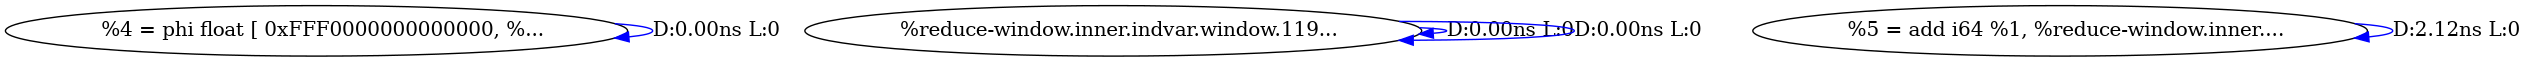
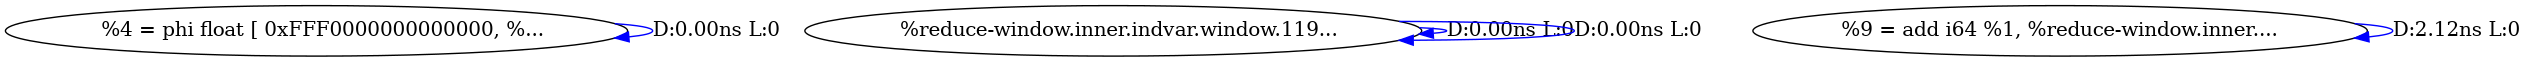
node "%5 = add i64 %1, %reduce-window.inner....": label "%5 = add i64 %1, %reduce-window.inner...." -> "%9 = add i64 %1, %reduce-window.inner...."
